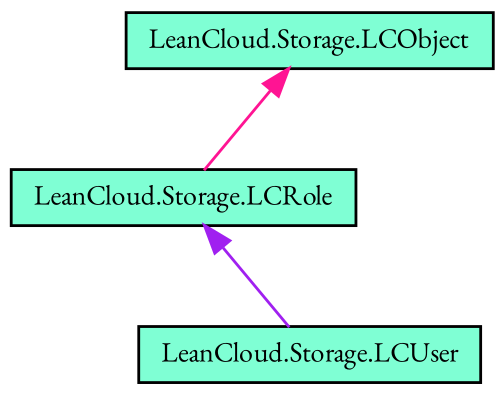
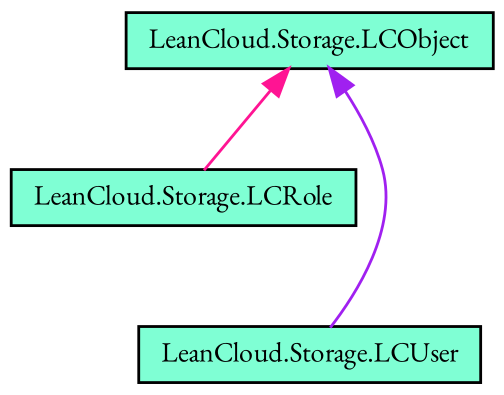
edge "LeanCloud.Storage.LCUser" -> "LeanCloud.Storage.LCRole": now "LeanCloud.Storage.LCUser" -> "LeanCloud.Storage.LCObject"
